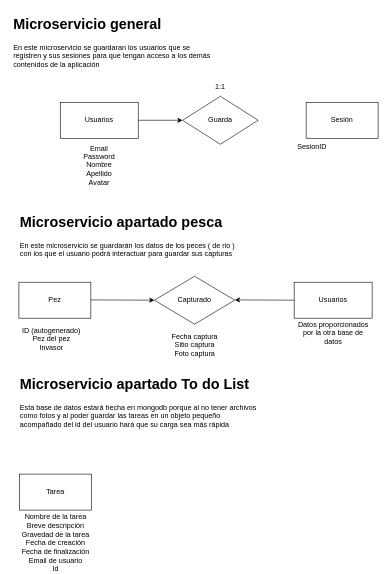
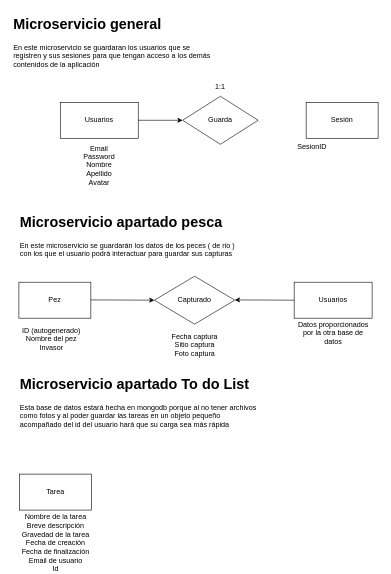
node "ID (autogenerado) Pez del pez Invasor": label "ID (autogenerado) Pez del pez Invasor" -> "ID (autogenerado) Nombre del pez Invasor"
